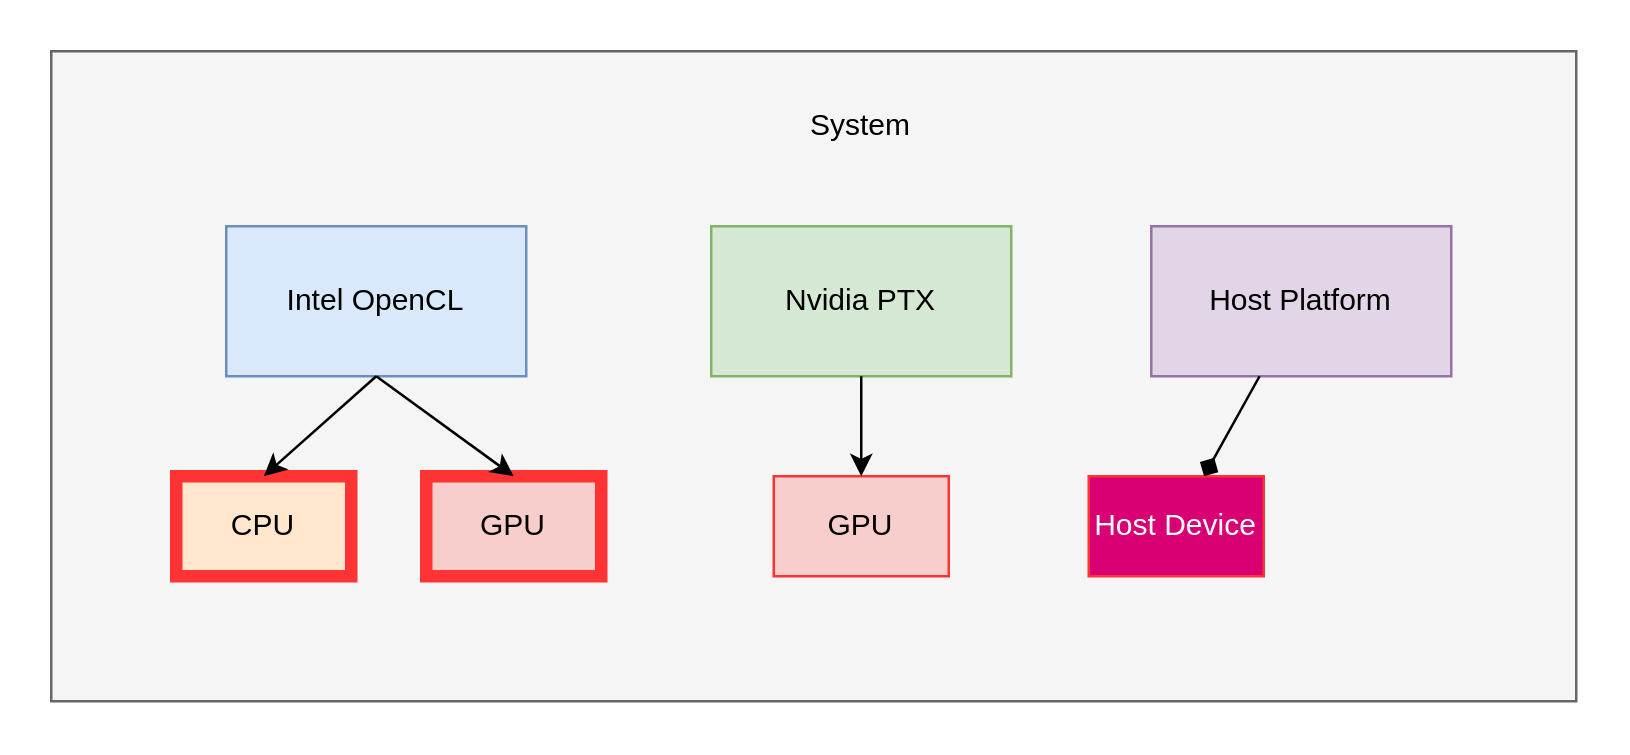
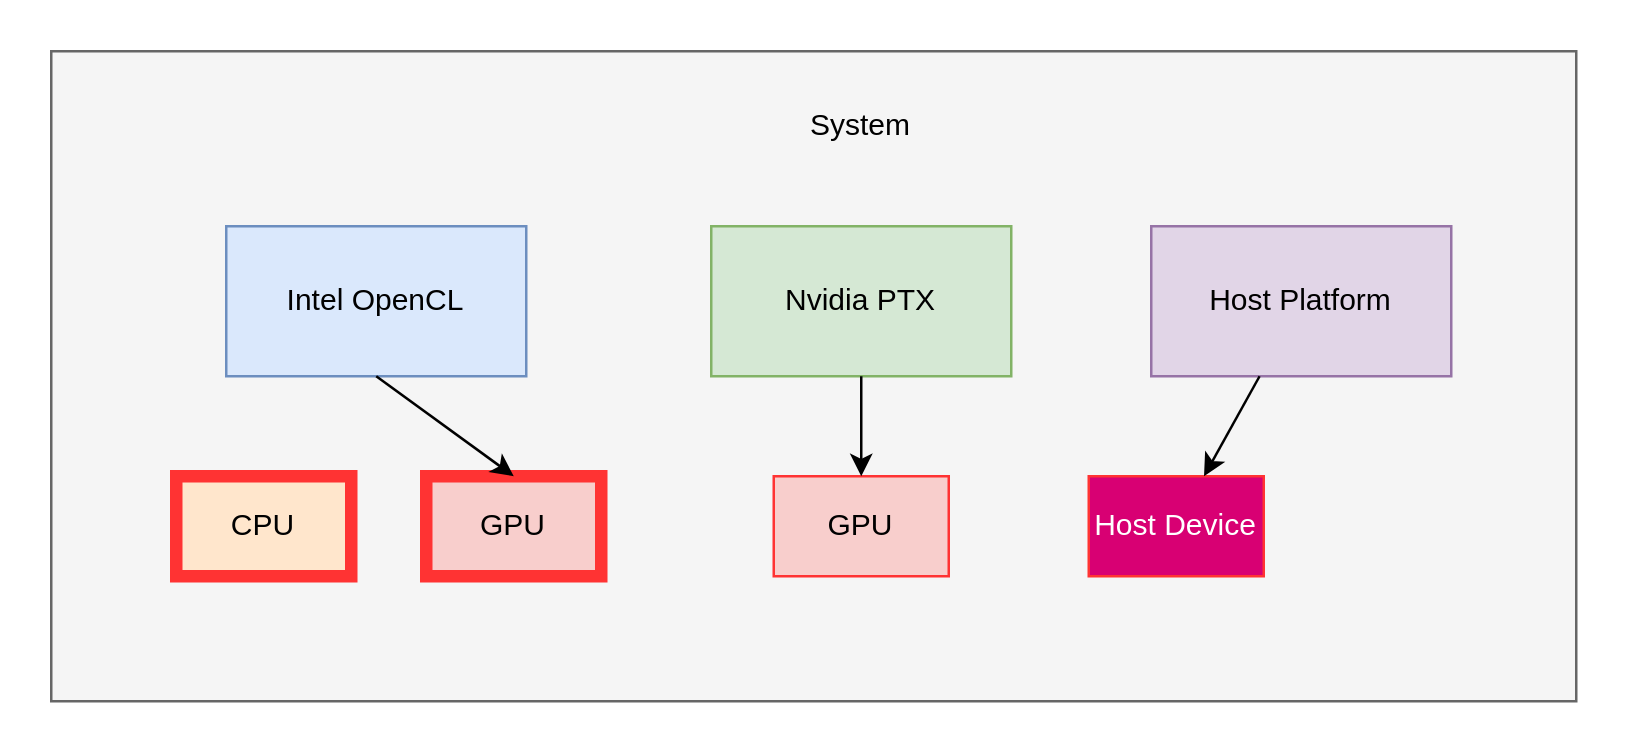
edge "Intel OpenCL" -> "CPU": removed
edge "Host Platform" -> "Host Device": arrowhead diamond -> classic
